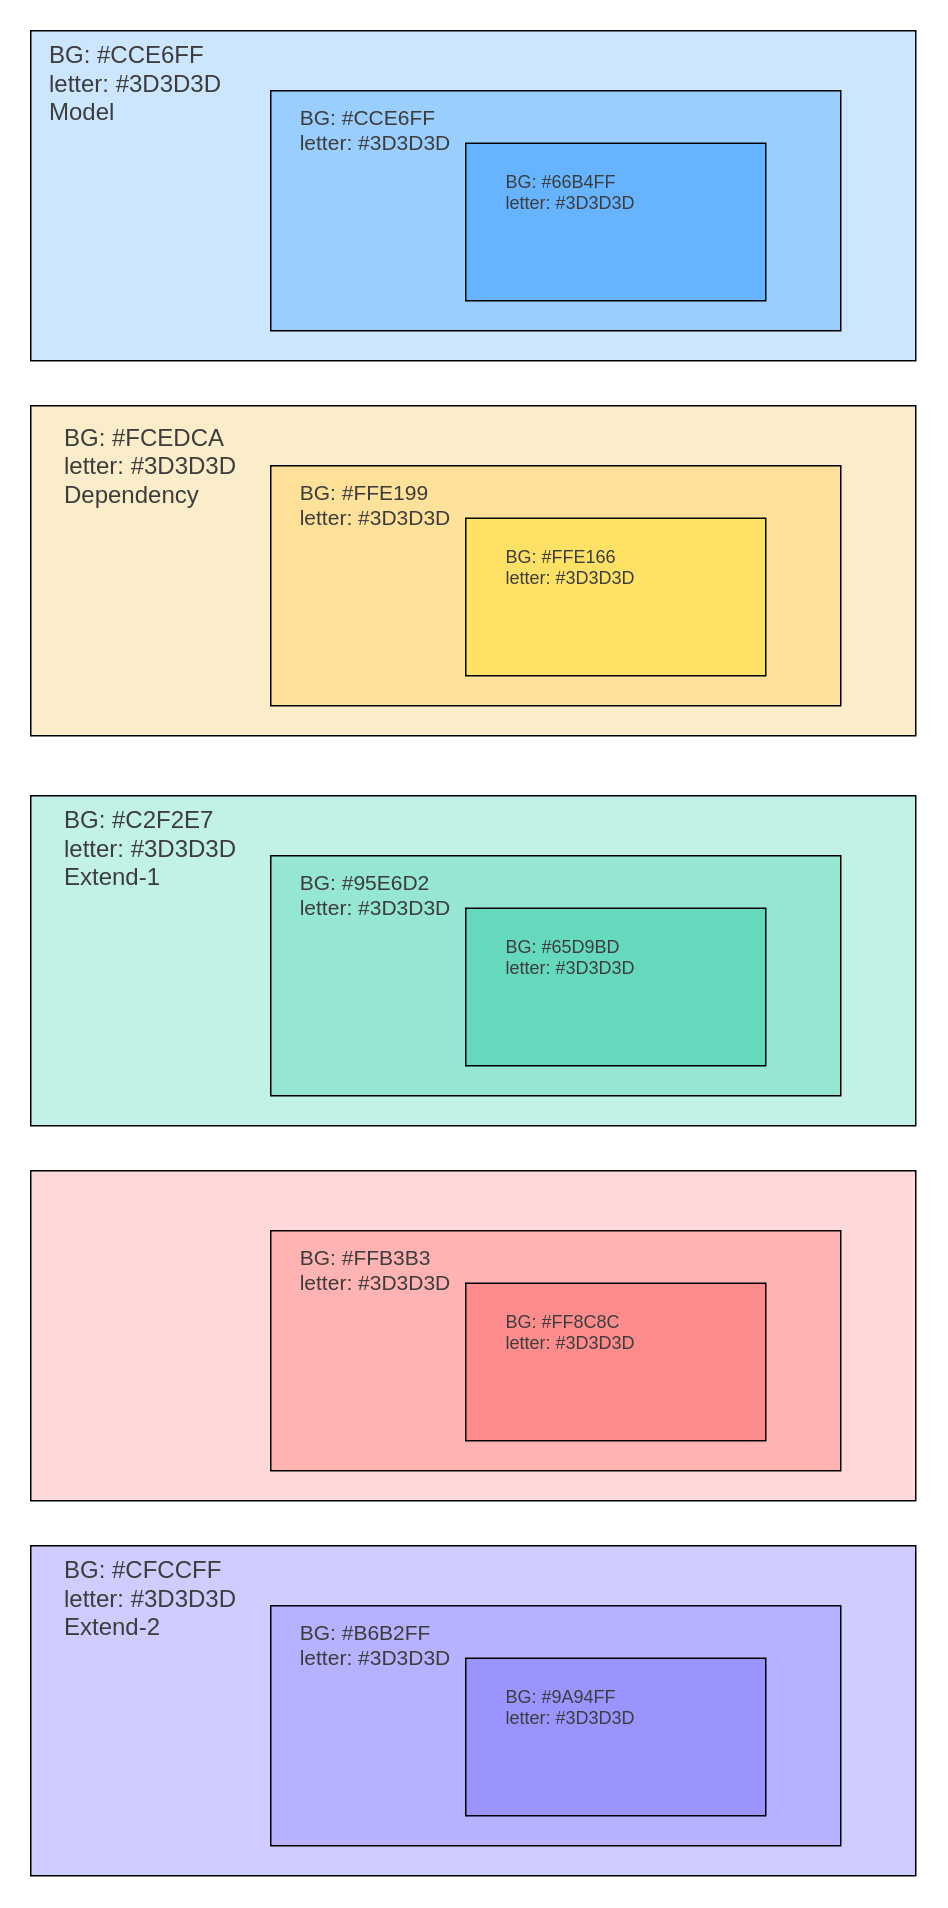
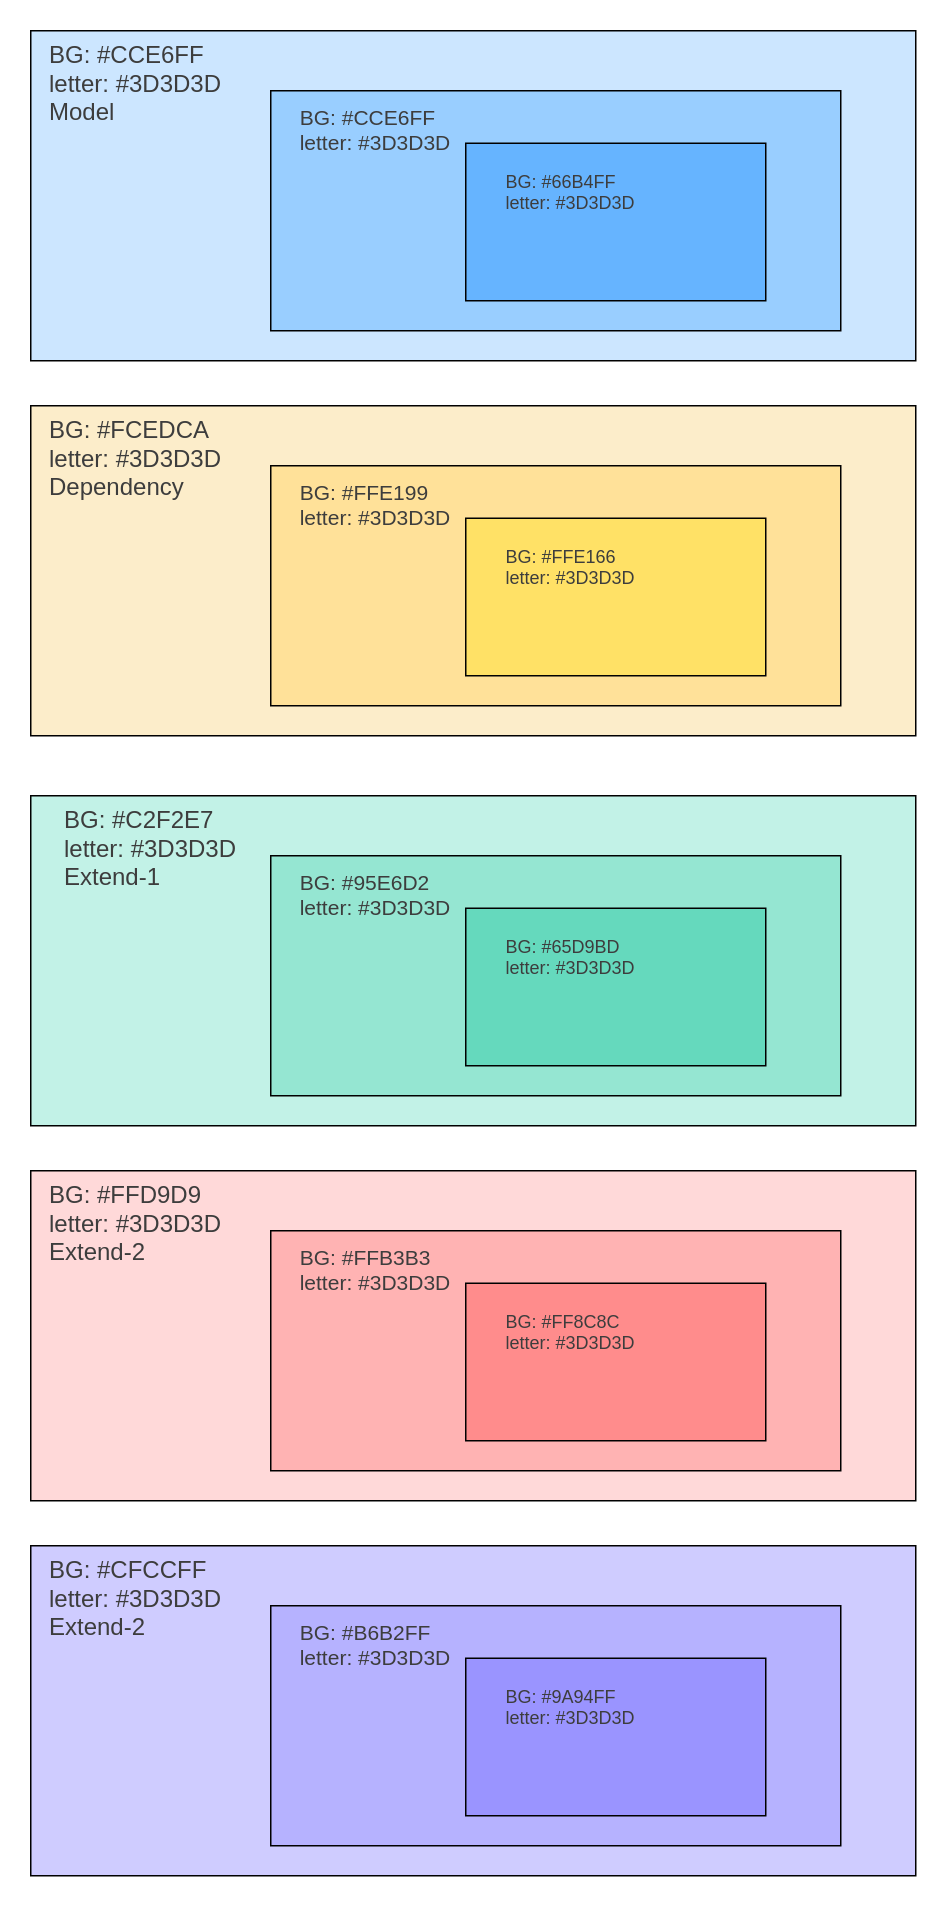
node "BG: #FCEDCA letter: #3D3D3D Dependency": moved (151, 466) -> (136, 458)
node "BG: #FFD9D9 letter: #3D3D3D Extend-2": added
node "BG: #CFCCFF letter: #3D3D3D Extend-2": moved (151, 1598) -> (136, 1598)
